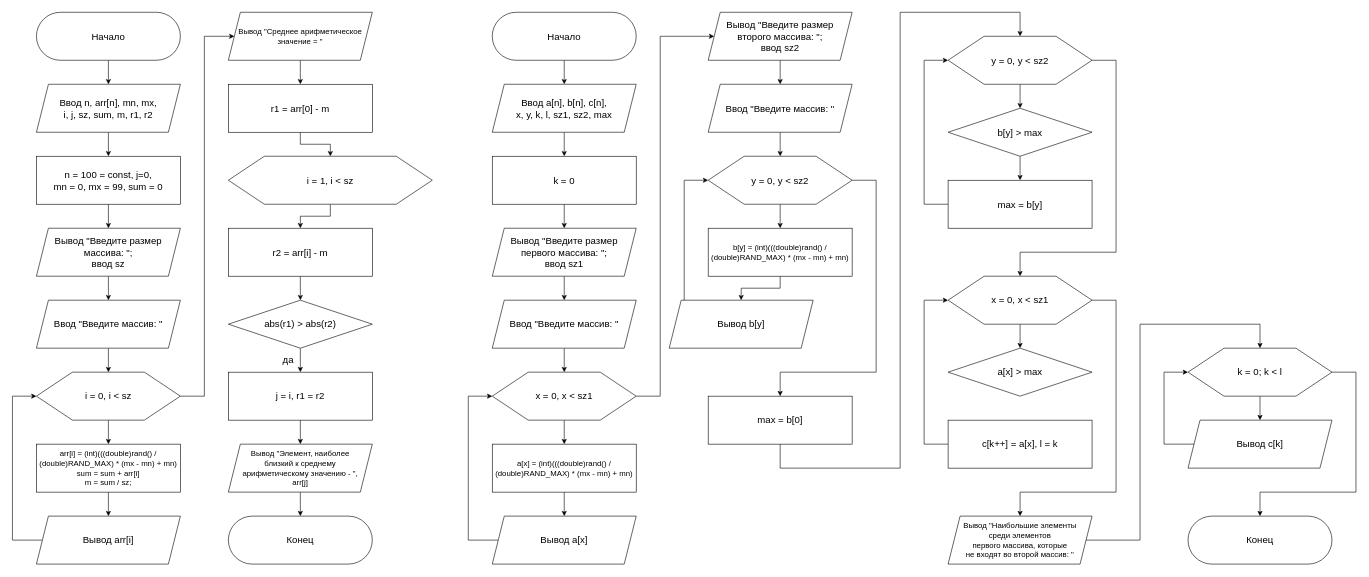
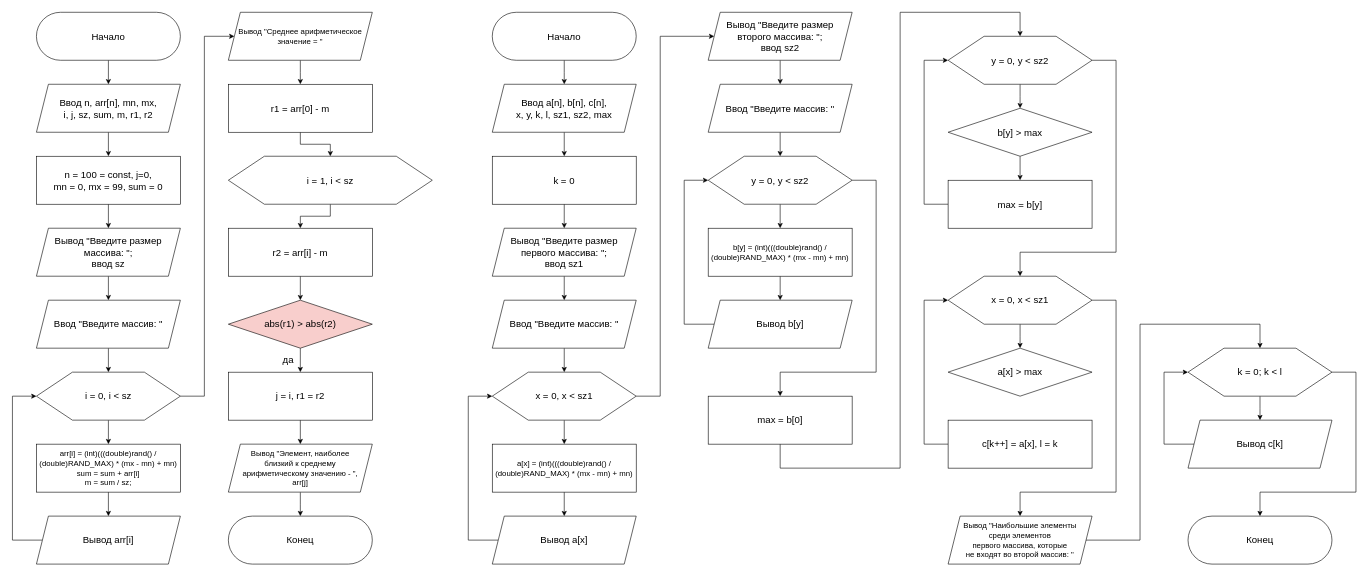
node "abs(r1) > abs(r2)": fillcolor #ffffff -> #f8cecc
node "Вывод b[y]": moved (741, 324) -> (780, 324)
